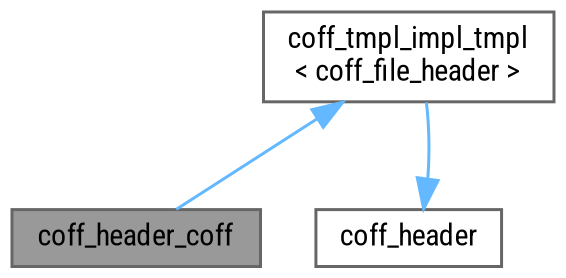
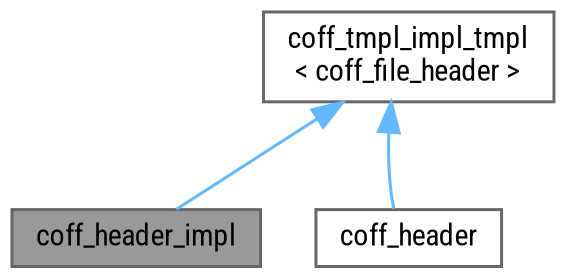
edge "coff_tmpl_impl_tmpl < coff_file_header >" -> "coff_header": reversed
node "coff_header_coff": label "coff_header_coff" -> "coff_header_impl"
